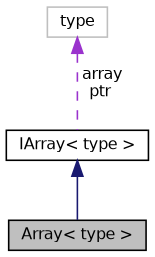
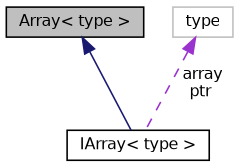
edge "Array< type >" -> "IArray< type >": reversed
